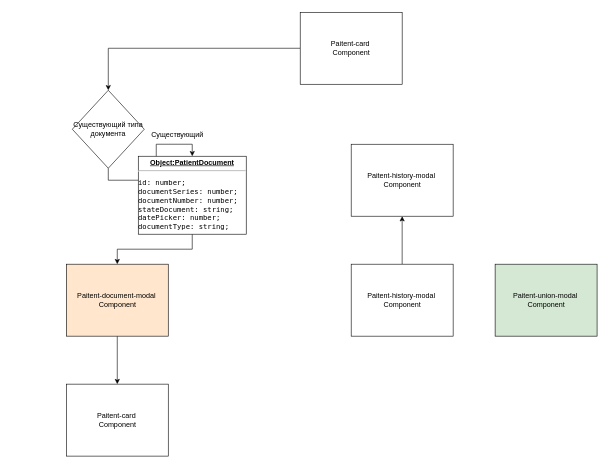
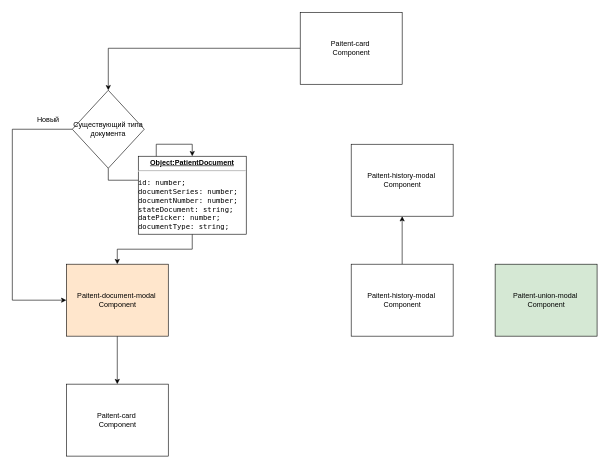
node "Новый": added
node "Существующий": removed
edge "Существующий типа документа" -> "Paitent-document-modal Component": added
